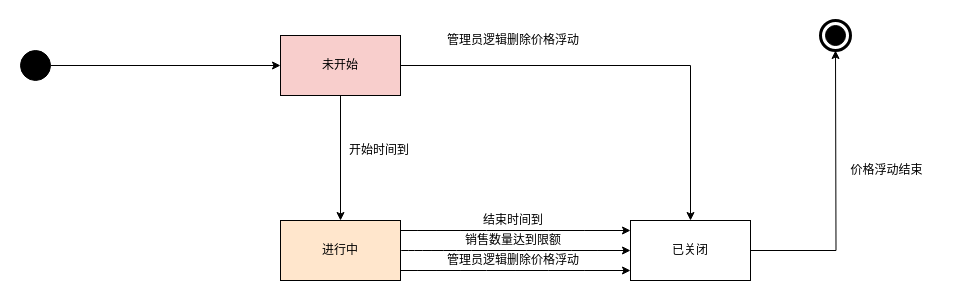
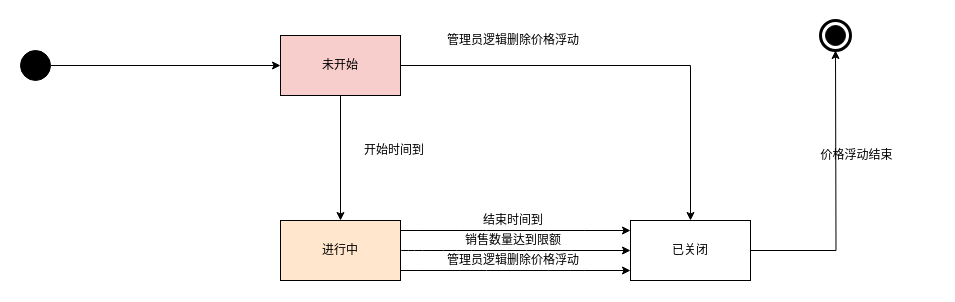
node "开始时间到": moved (380, 151) -> (395, 151)
node "价格浮动结束": moved (887, 171) -> (857, 156)
